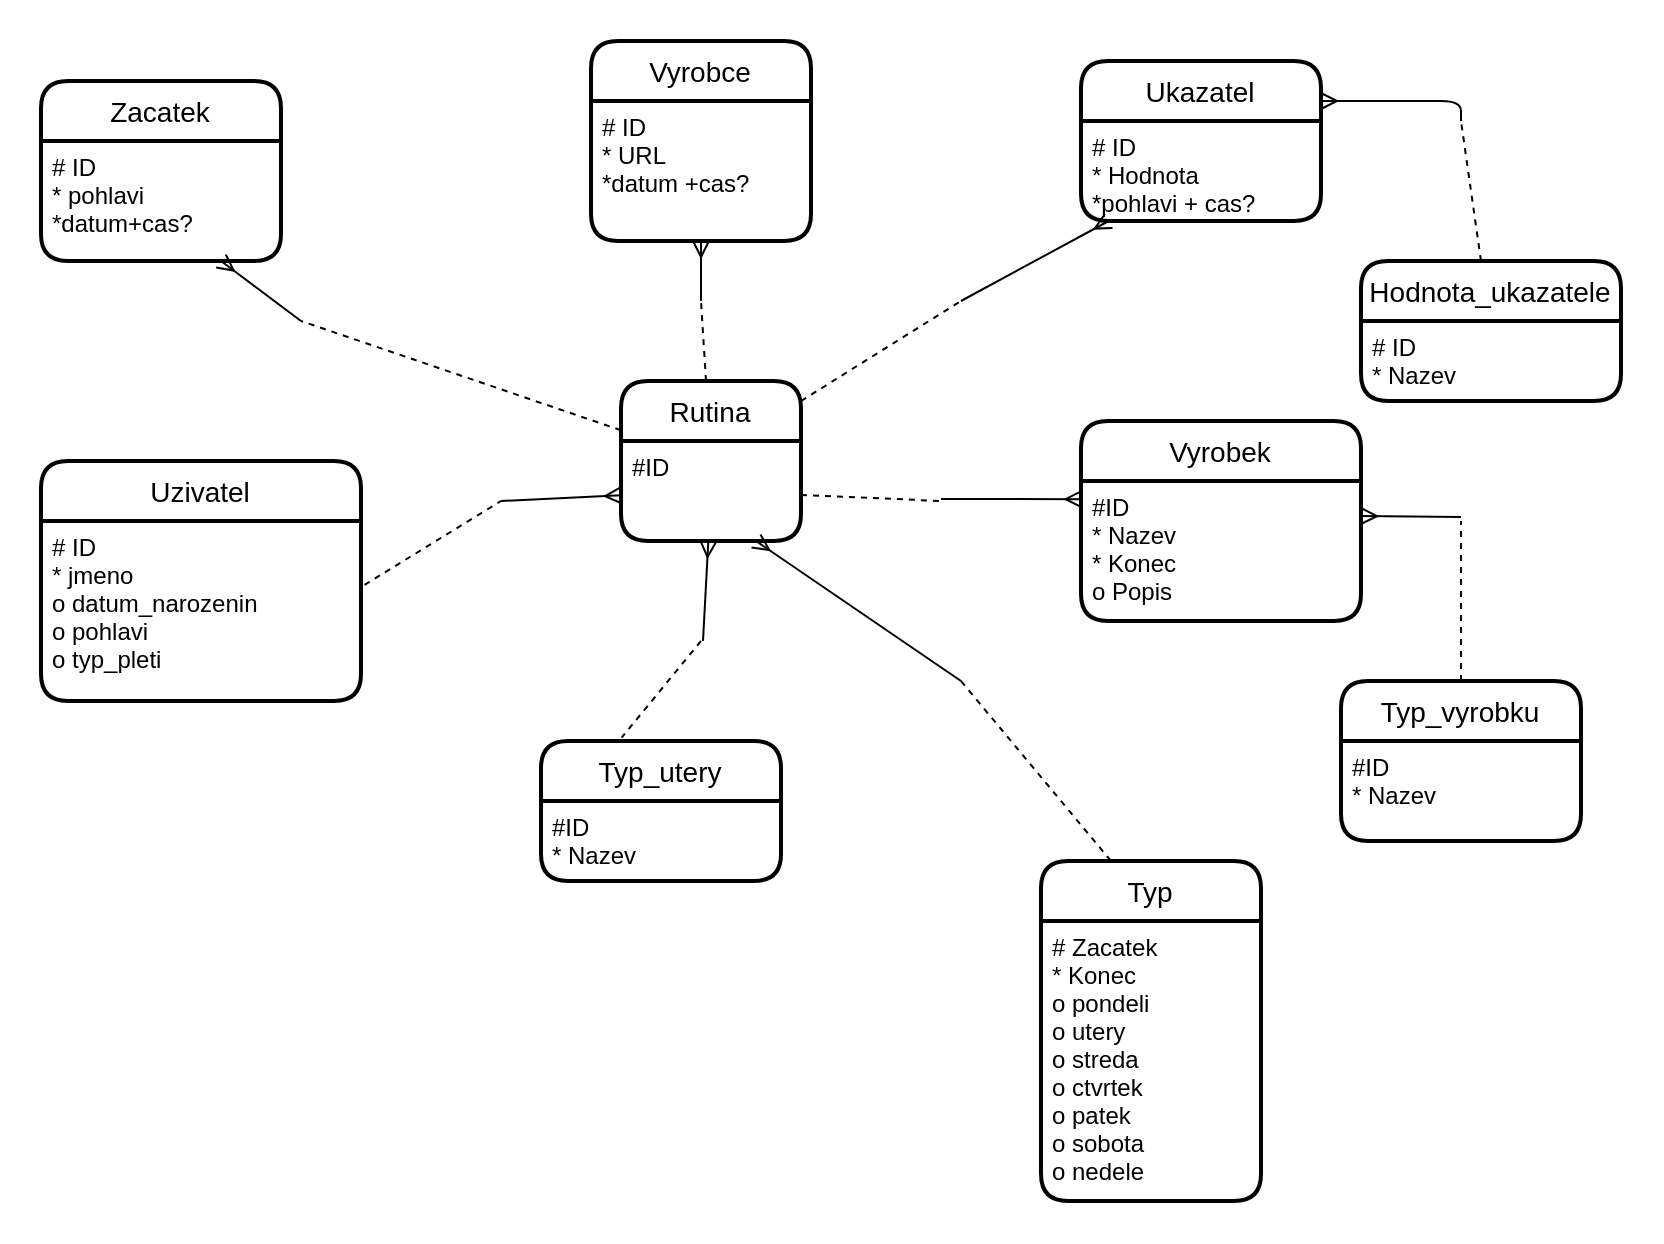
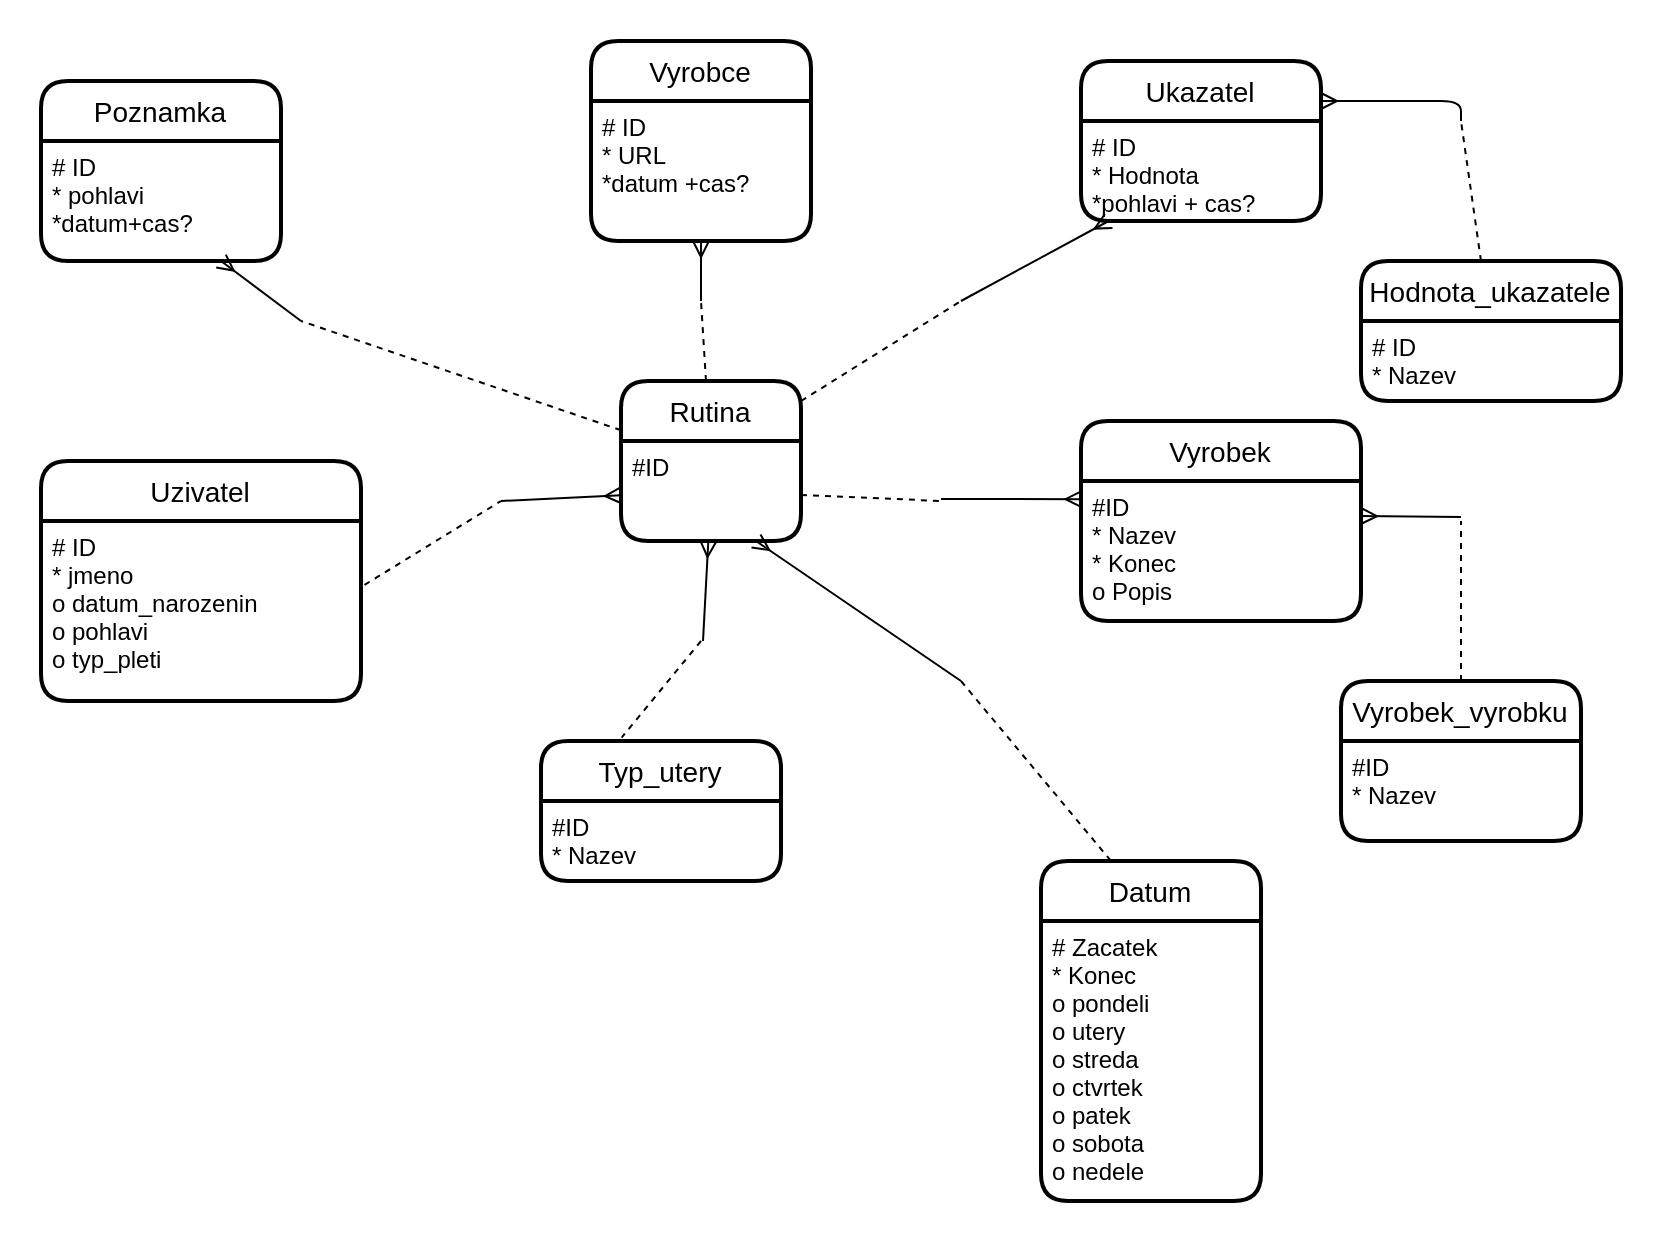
node "Zacatek": label "Zacatek" -> "Poznamka"
node "Typ_vyrobku": label "Typ_vyrobku" -> "Vyrobek_vyrobku"
node "Typ": label "Typ" -> "Datum"
